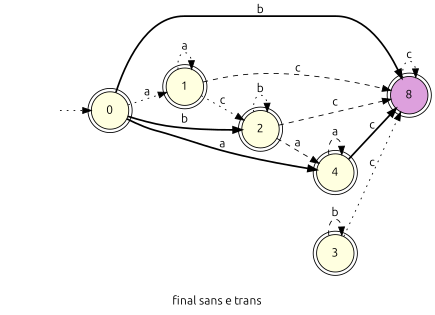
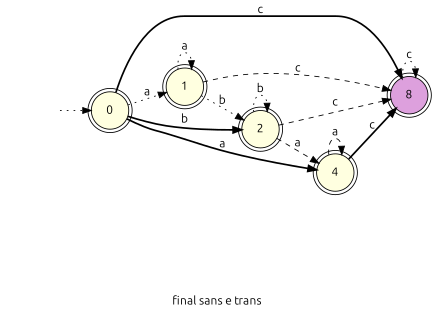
edge "0" -> "8": label "b" -> "c"
edge "1" -> "2": label "c" -> "b"
node "3": removed
